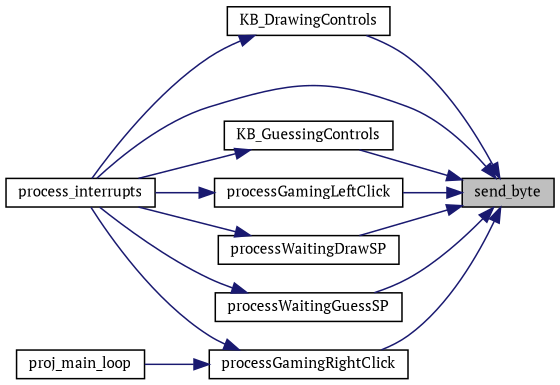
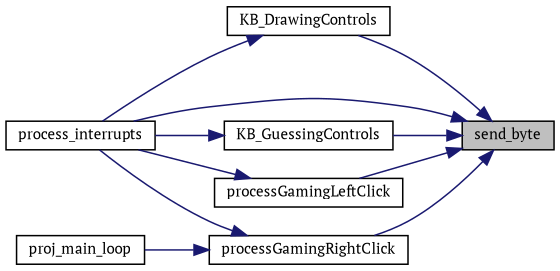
node "processWaitingDrawSP": removed
node "processWaitingGuessSP": removed
